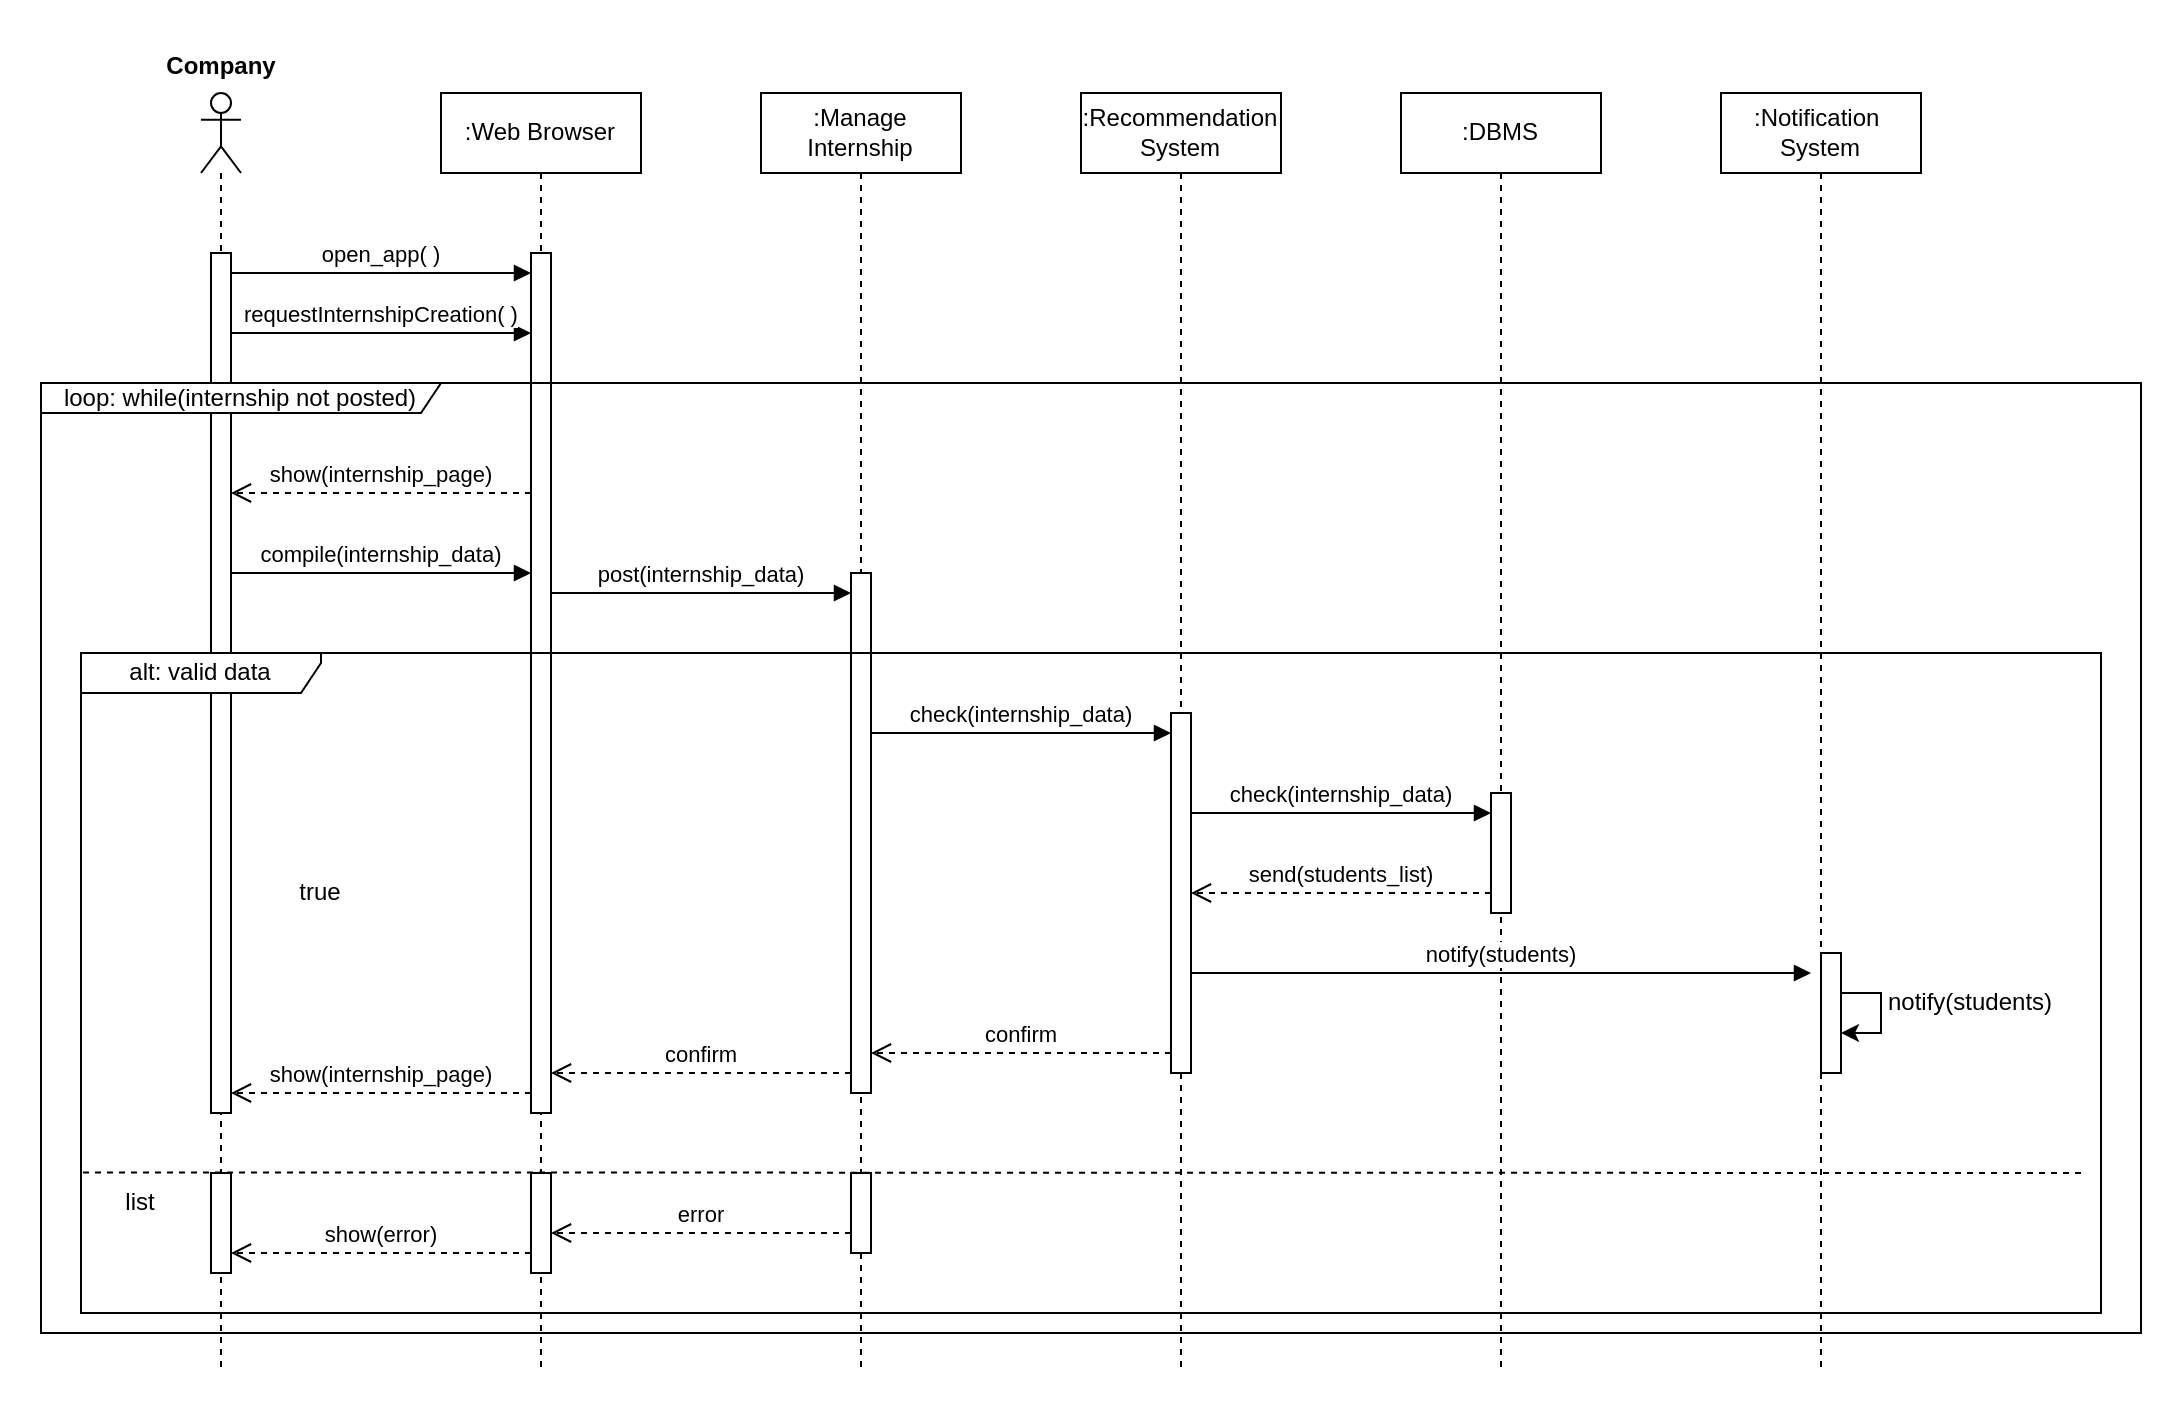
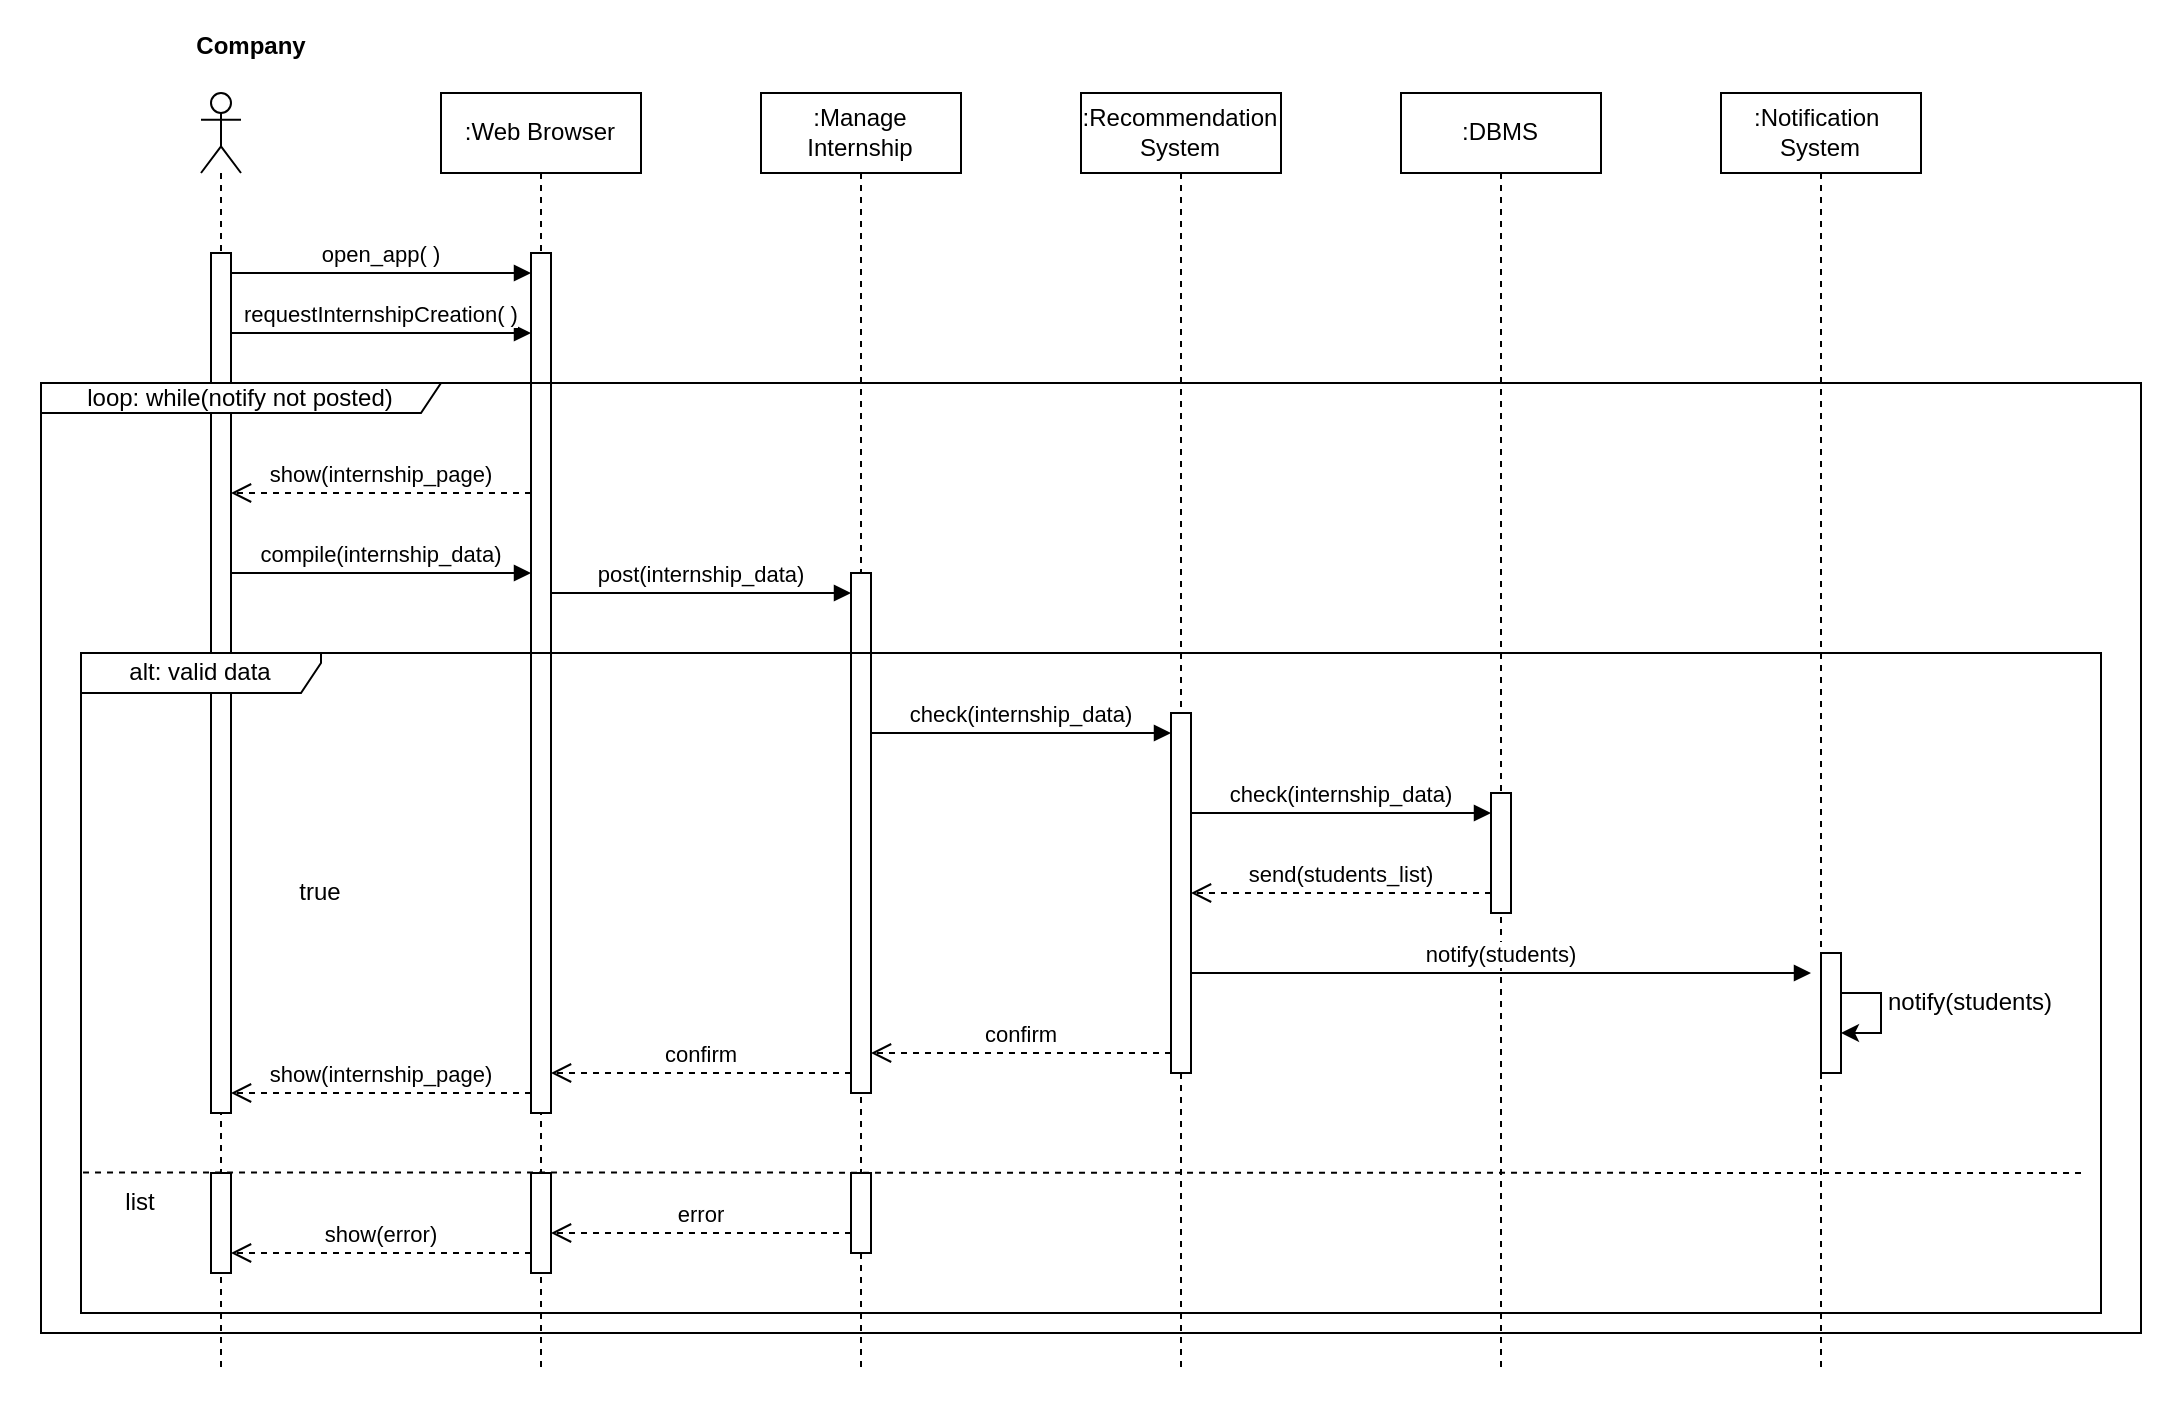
node "Company": moved (221, 67) -> (251, 47)
node "loop: while(internship not posted)": label "loop: while(internship not posted)" -> "loop: while(notify not posted)"
